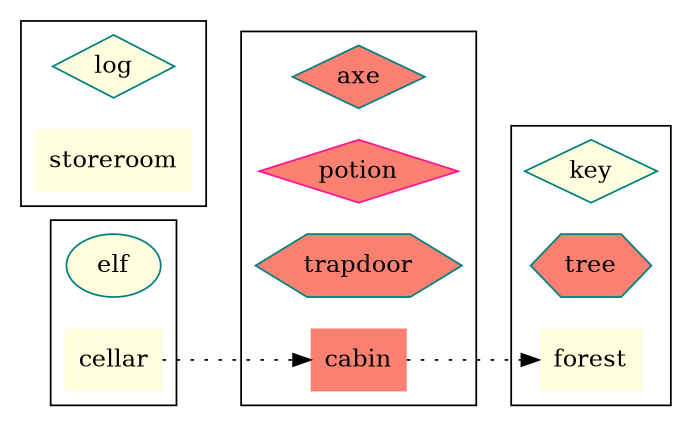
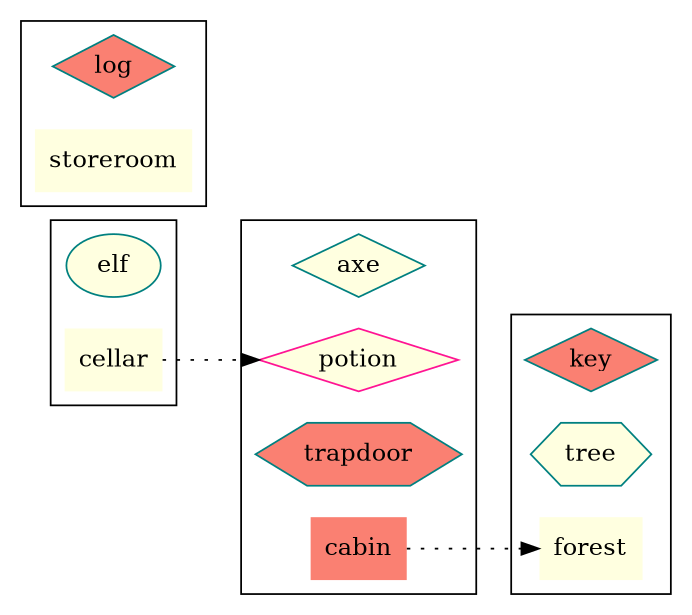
node "log": fillcolor lightyellow -> salmon
node "axe": fillcolor salmon -> lightyellow
node "potion": fillcolor salmon -> lightyellow
node "key": fillcolor lightyellow -> salmon
node "tree": fillcolor salmon -> lightyellow
edge "cellar" -> "cabin": now "cellar" -> "potion"
